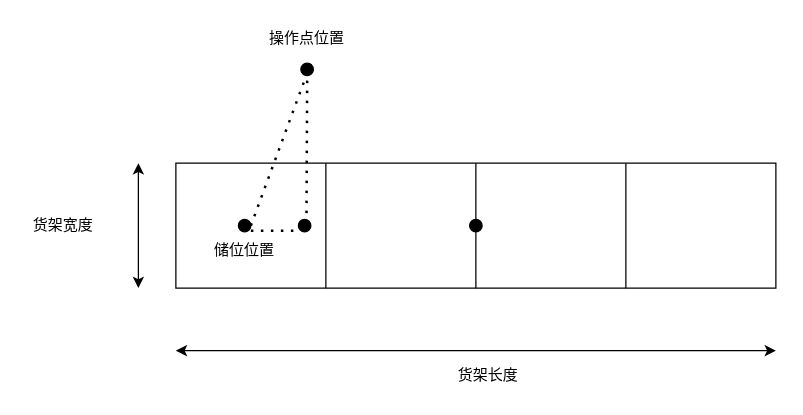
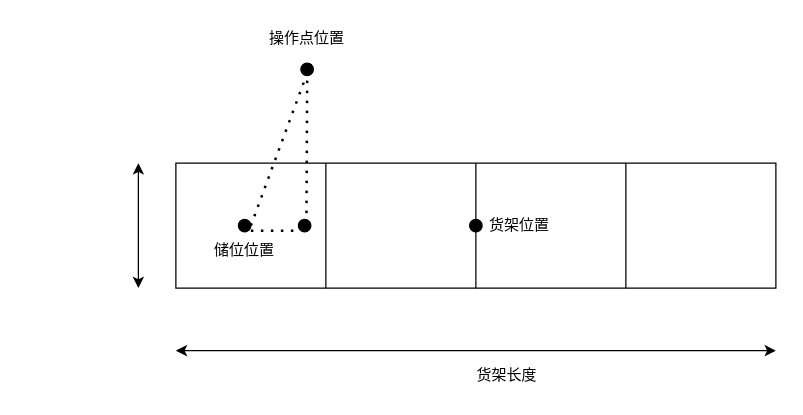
node "货架宽度": removed
node "货架位置": added
node "货架长度": moved (488, 376) -> (507, 376)
